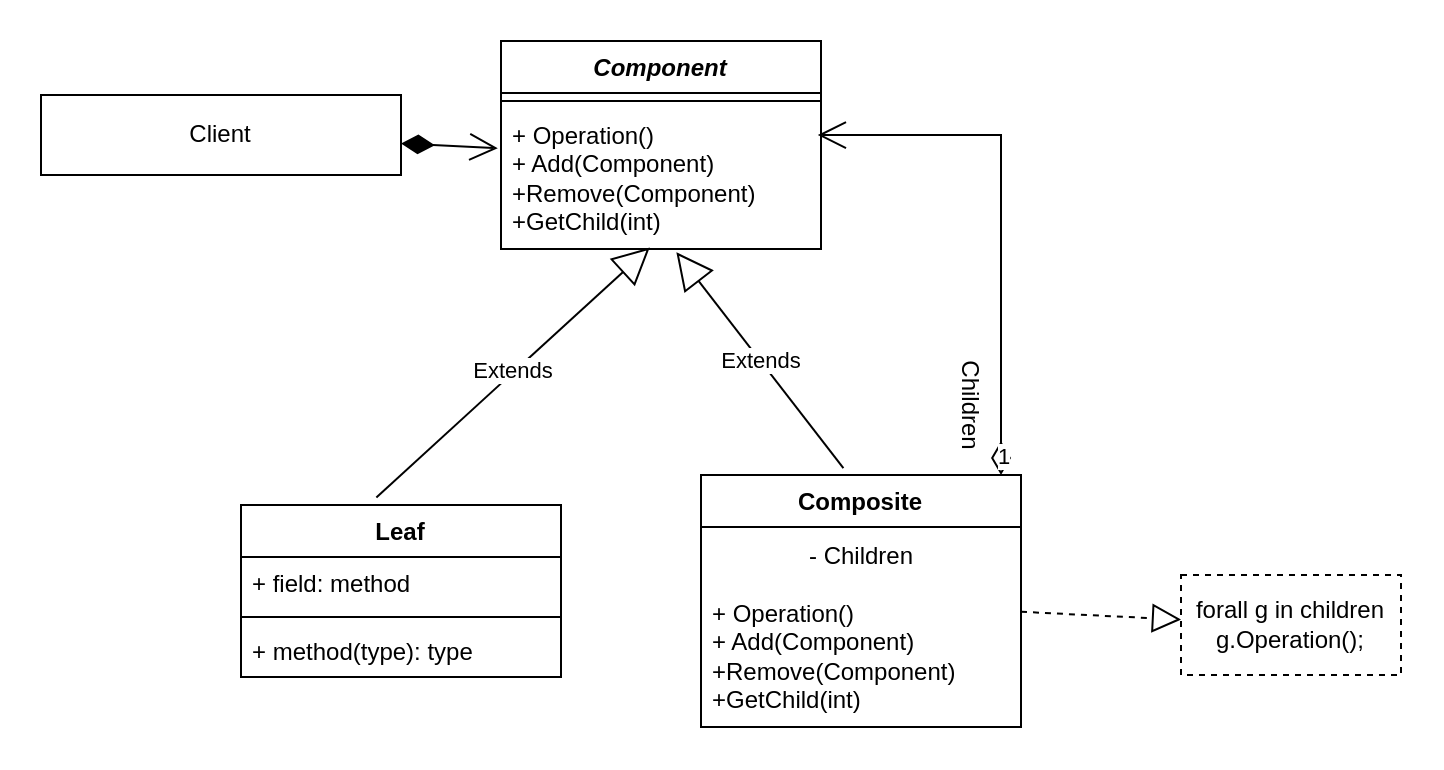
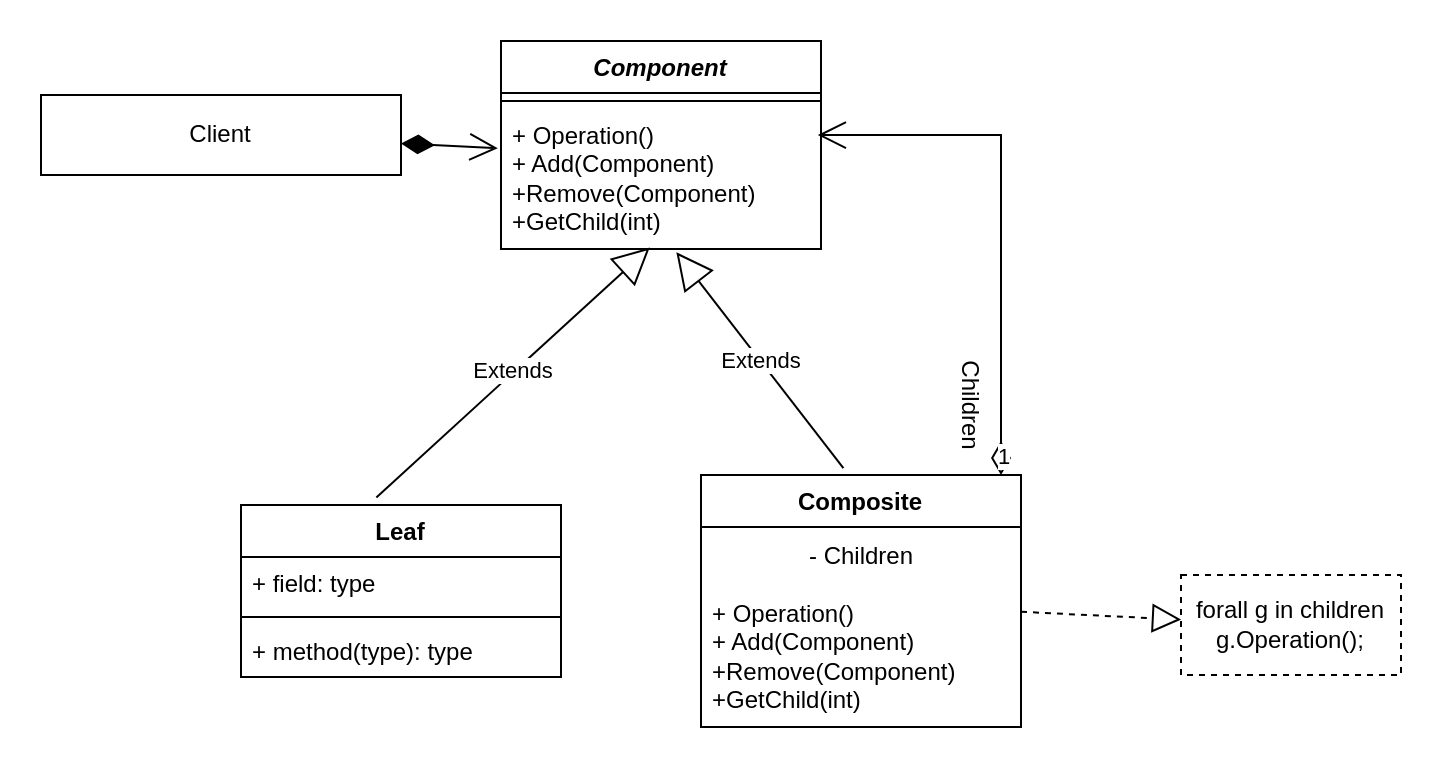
node "+ field: method": label "+ field: method" -> "+ field: type"
